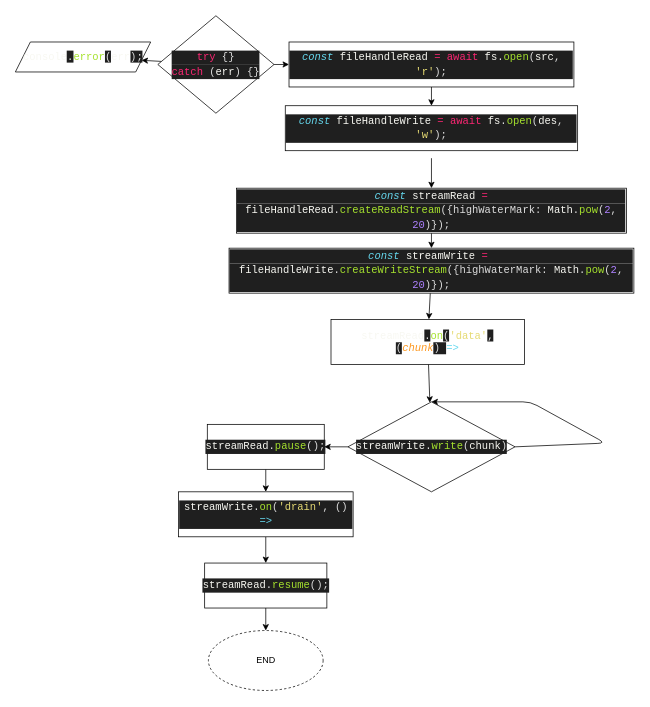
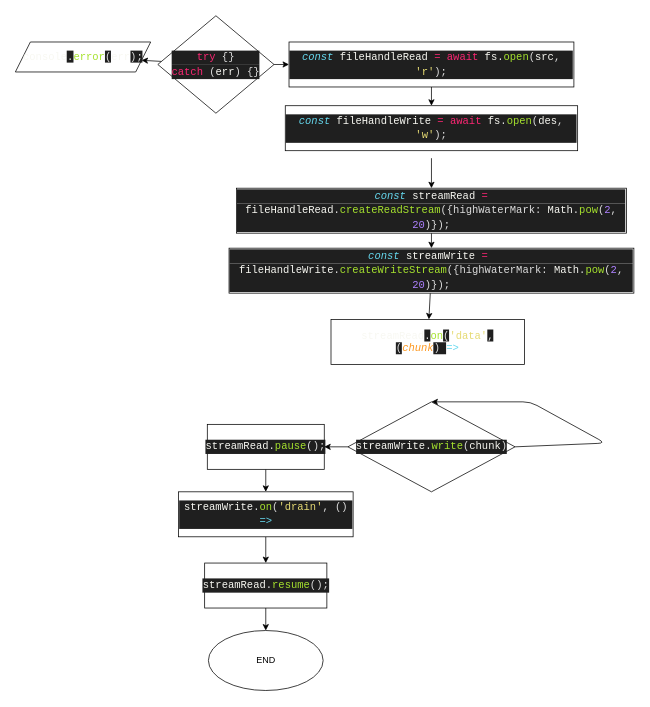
edge "streamRead.on('data', (chunk) =>" -> "streamWrite.write(chunk)": removed
node "END": style dashed -> solid
